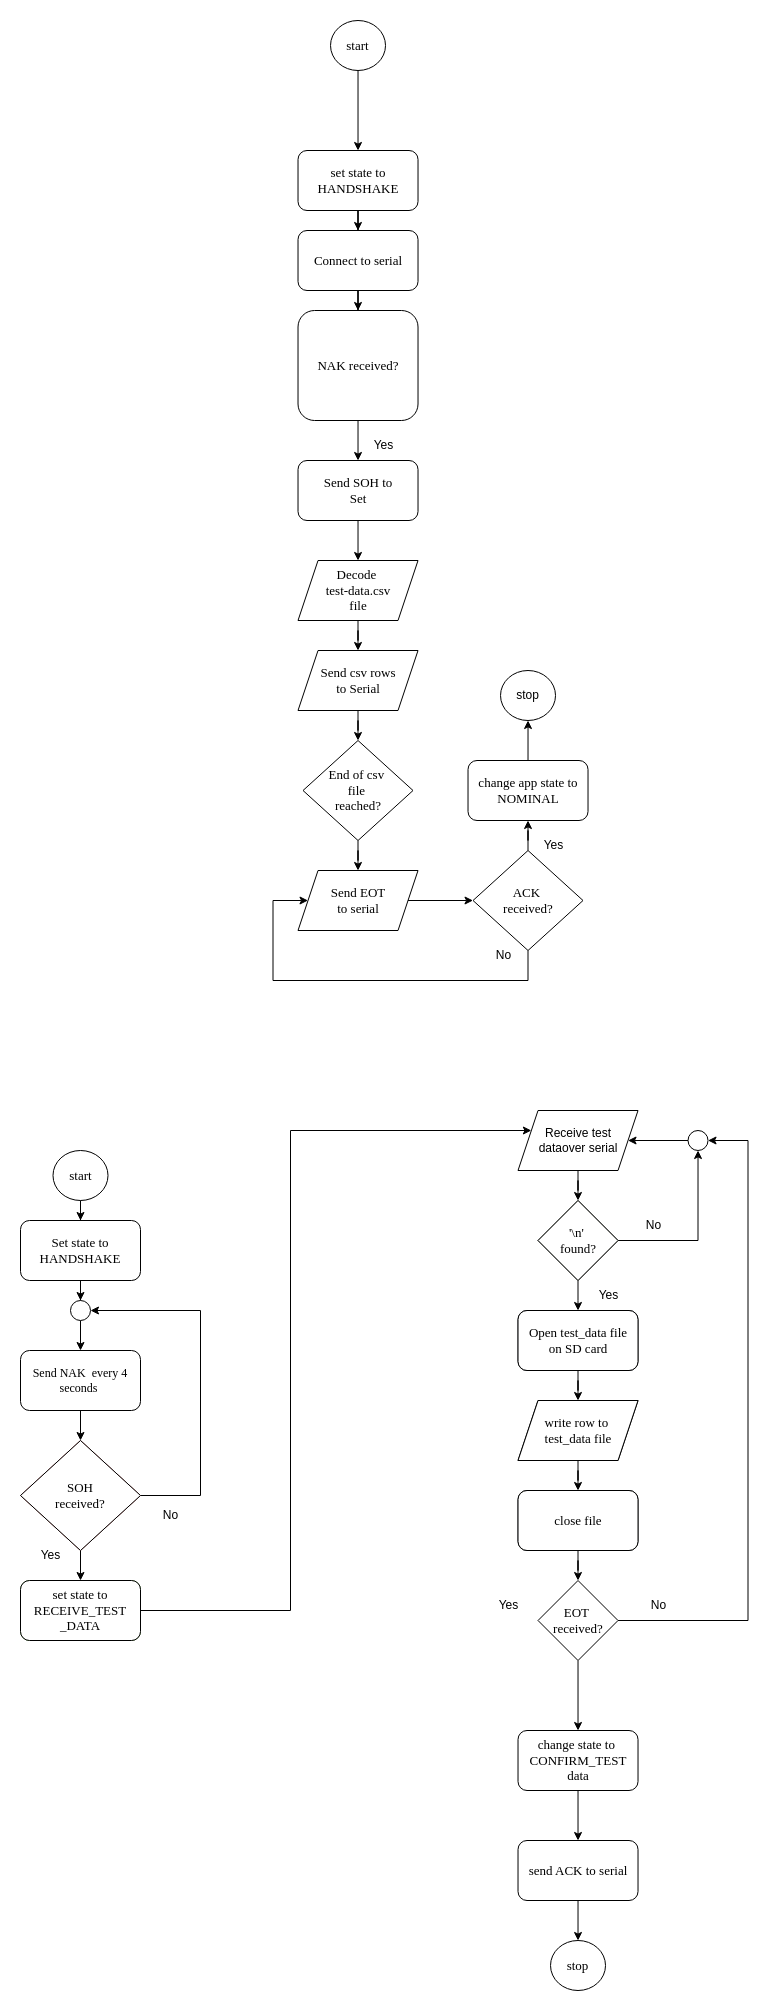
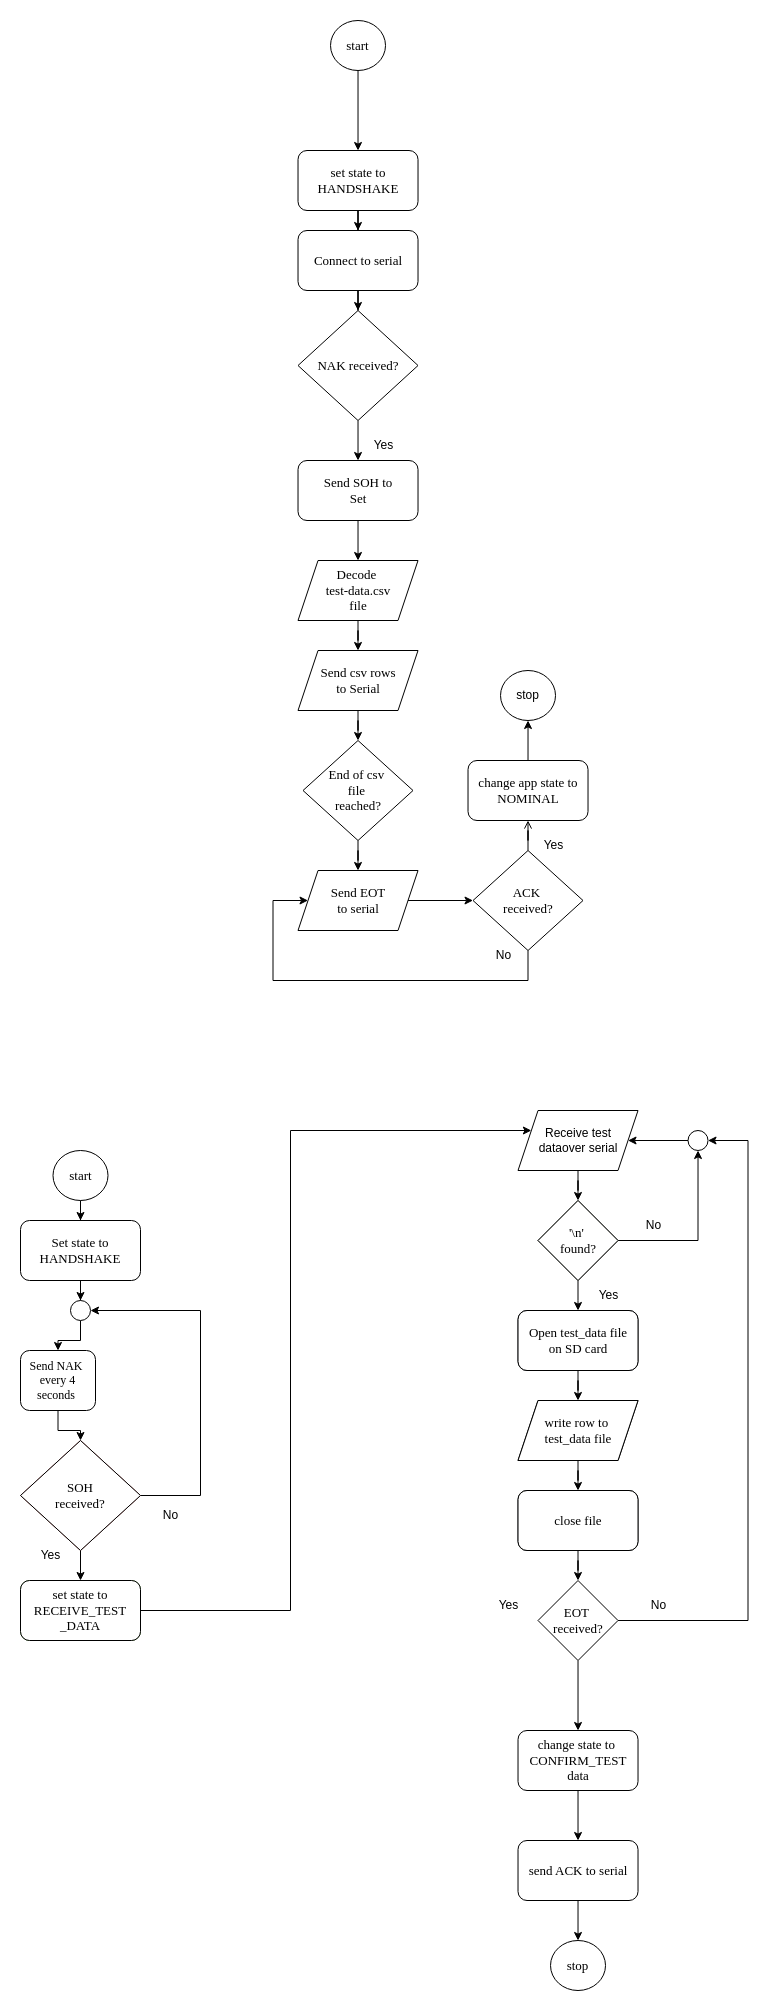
node "NAK received?": shape rounded rectangle -> diamond
edge "ACK received?" -> "change app state toNOMINAL": arrowhead classic -> open
node "Send NAK every 4 seconds": size 120x60 -> 75x60
